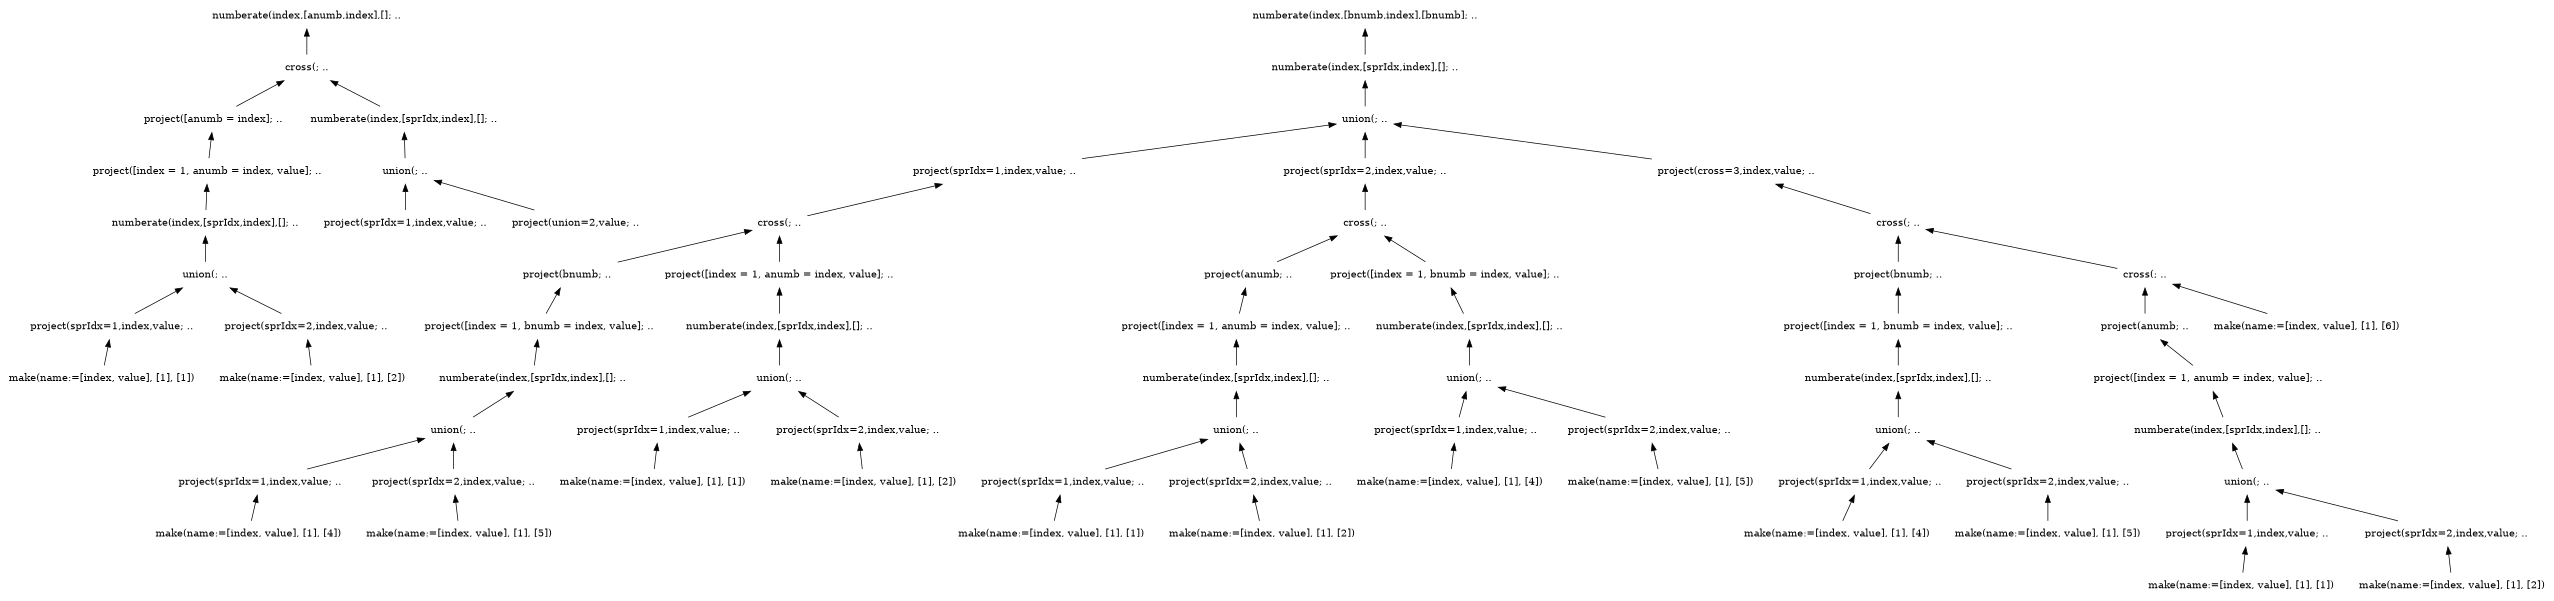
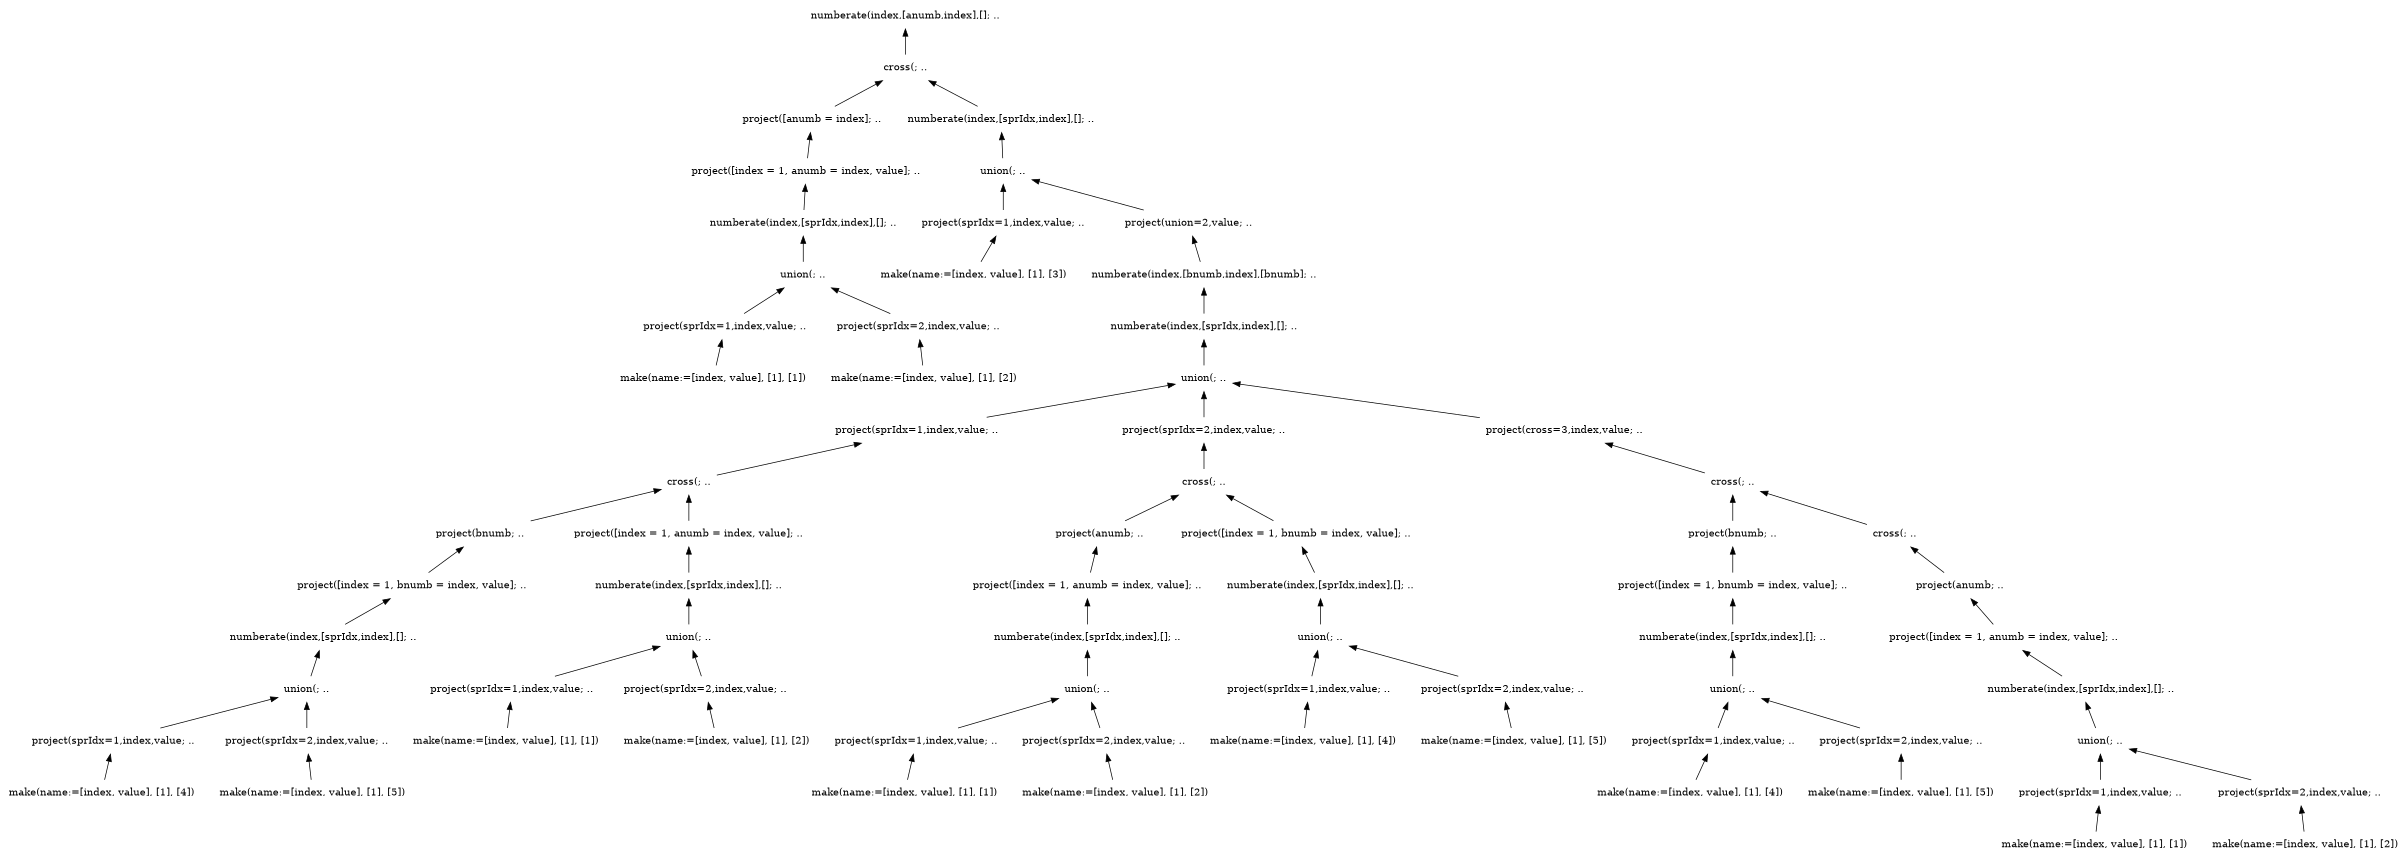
edge "project(union=2,value; .." -- "numberate(index,[bnumb,index],[bnumb]; ..": added
node "make(name:=[index, value], [1], [3])": added
node "make(name:=[index, value], [1], [6])": removed
